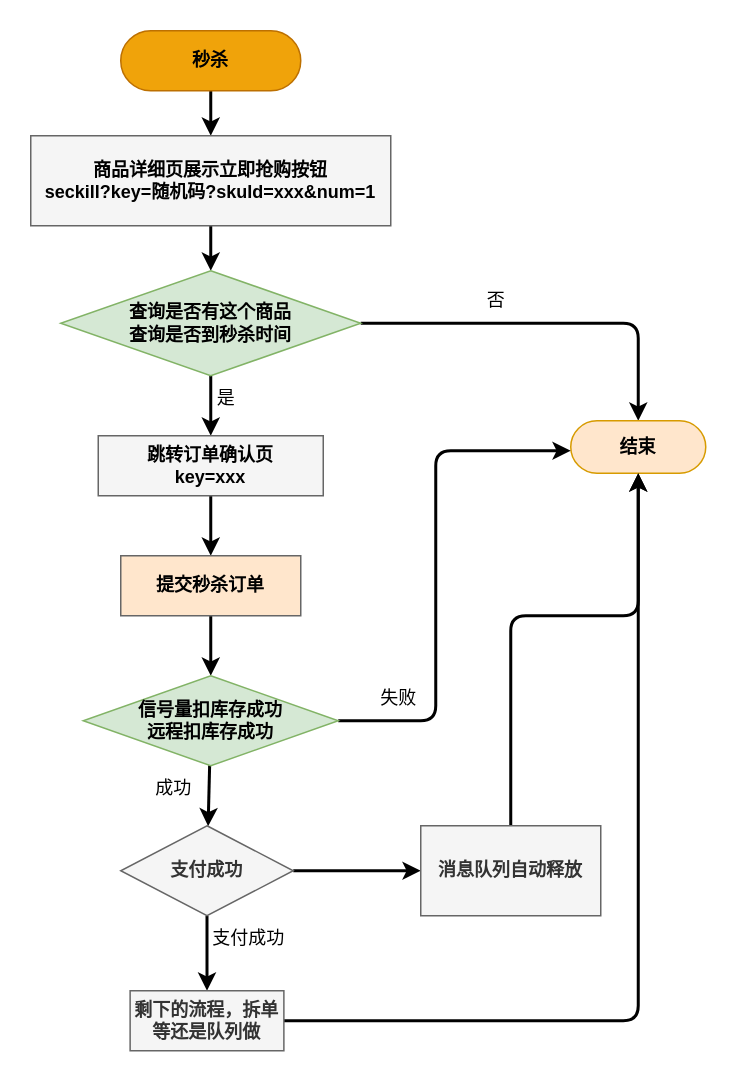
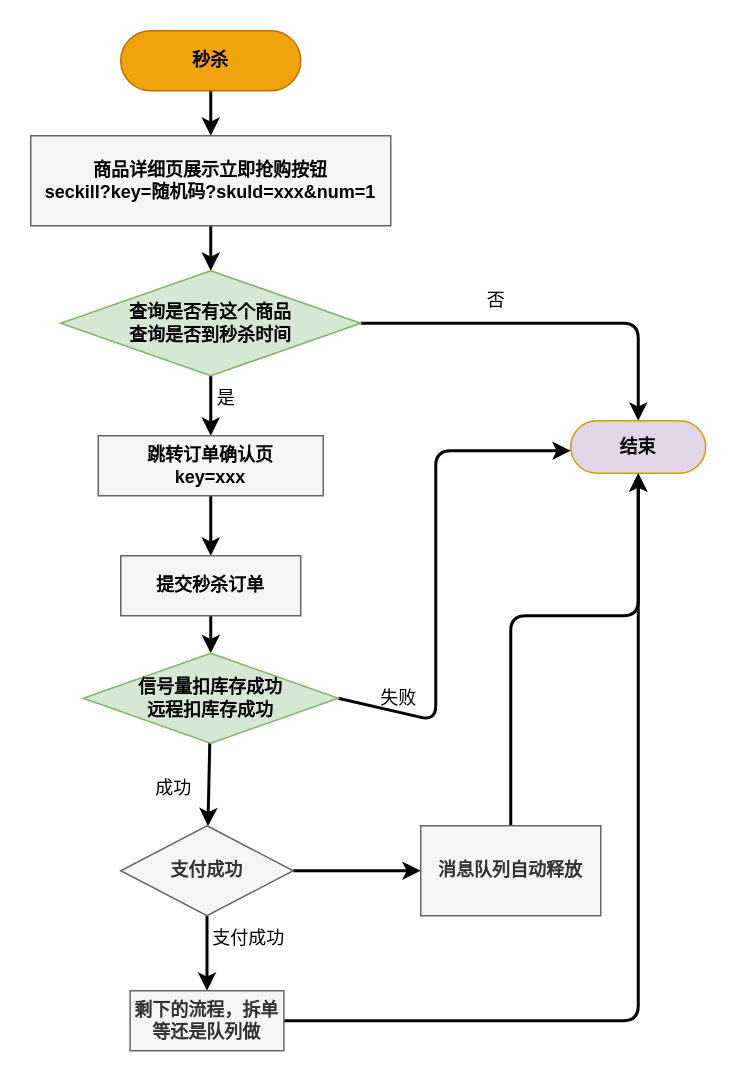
node "结束": fillcolor #ffe6cc -> #e1d5e7
node "提交秒杀订单": fillcolor #ffe6cc -> #f5f5f5
node "信号量扣库存成功 远程扣库存成功": moved (211, 721) -> (211, 698)
